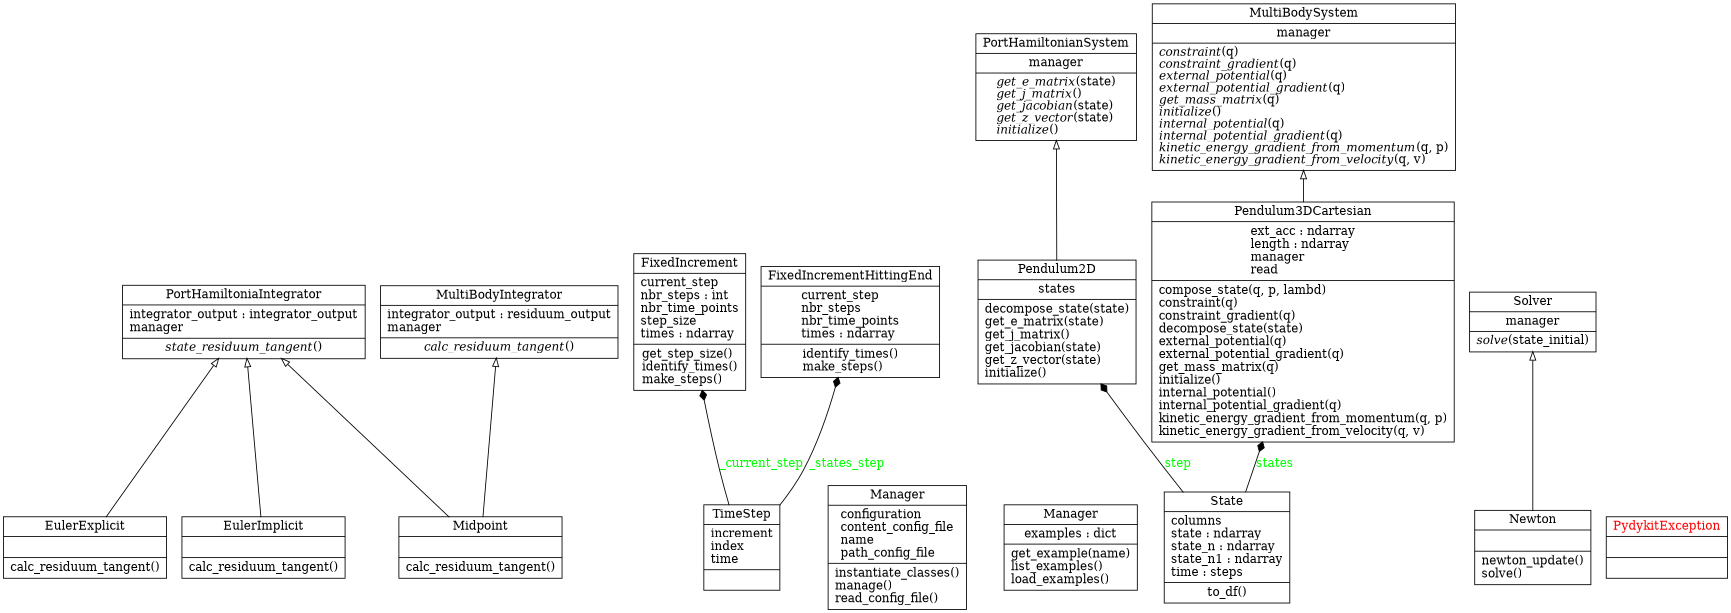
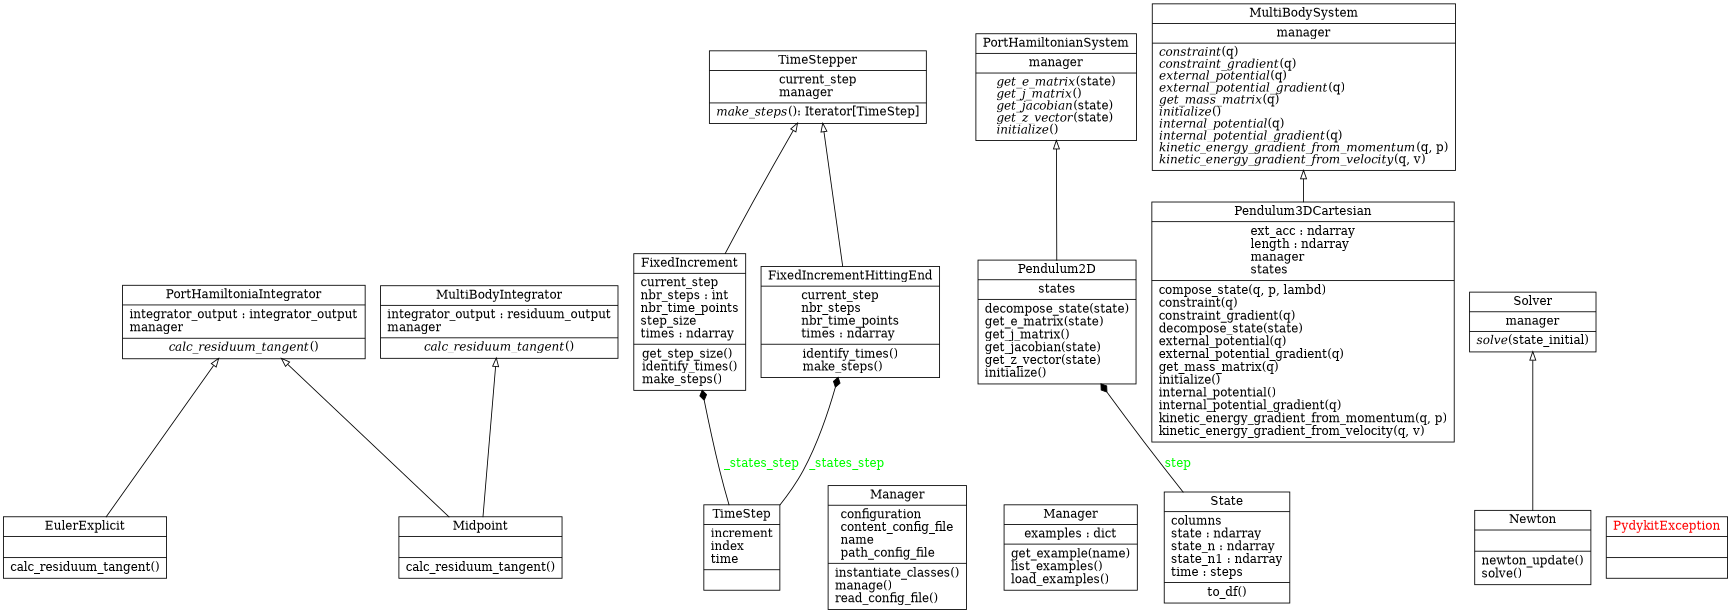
node "TimeStepper": added
node "Pendulum3DCartesian": text "read" -> "states"
node "PortHamiltoniaIntegrator": text "state_residuum_tangent" -> "calc_residuum_tangent"
edge "TimeStep" -> "FixedIncrement": label "_current_step" -> "_states_step"
edge "State" -> "Pendulum3DCartesian": removed, label "states"
node "EulerImplicit": removed
